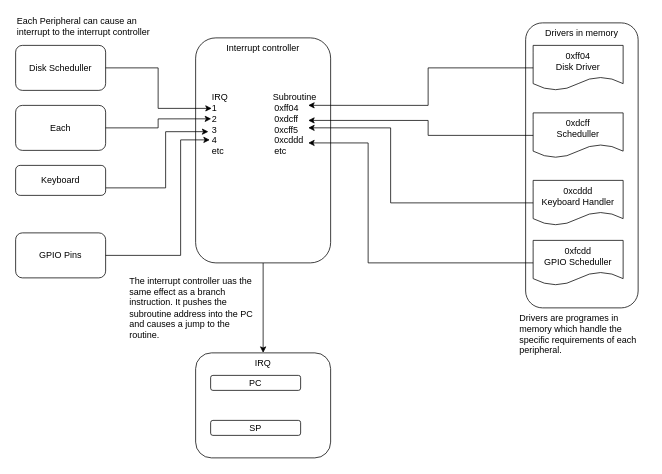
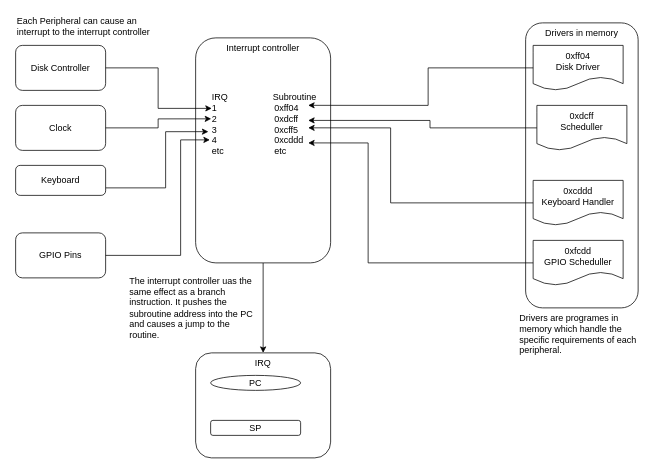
node "Disk Scheduller": label "Disk Scheduller" -> "Disk Controller"
node "Each": label "Each" -> "Clock"
node "0xdcff Scheduller": moved (578, 135) -> (582, 128)
node "PC": shape rounded rectangle -> ellipse
